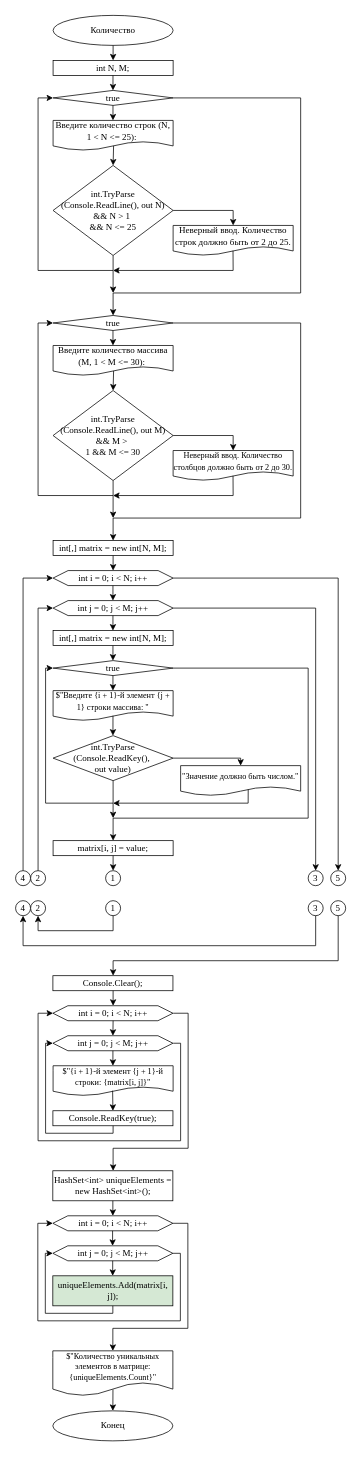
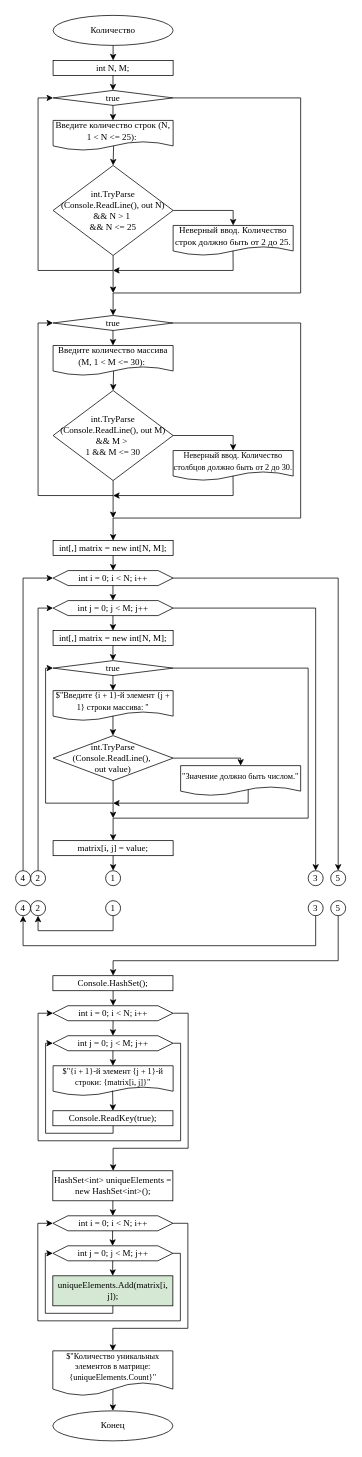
node "int.TryParse (Console.ReadKey(), out value)": label "int.TryParse (Console.ReadKey(), out value)" -> "int.TryParse (Console.ReadLine(), out value)"
node "Console.Clear();": label "Console.Clear();" -> "Console.HashSet();"
